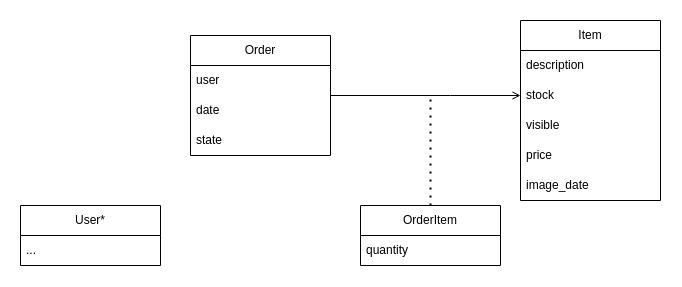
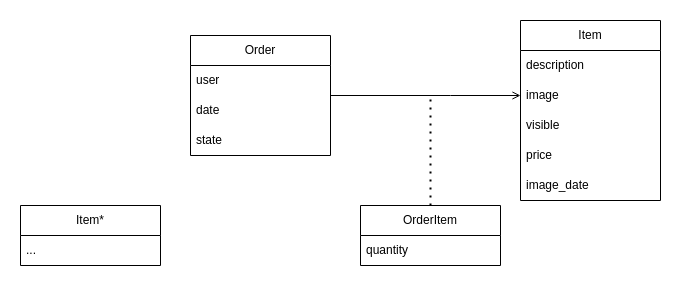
node "stock": label "stock" -> "image"
node "User*": label "User*" -> "Item*"
